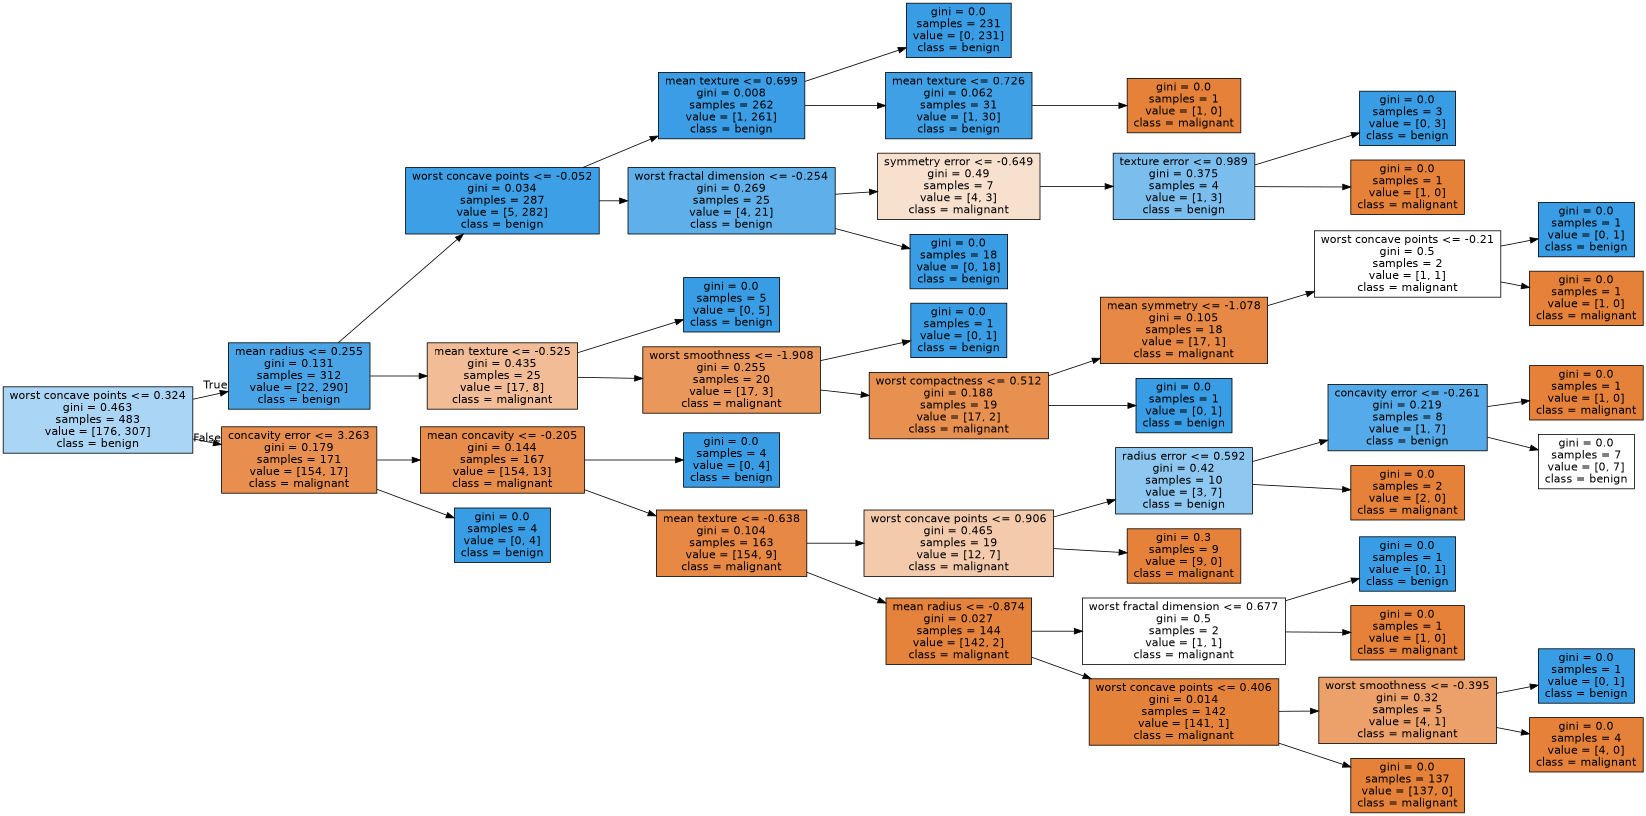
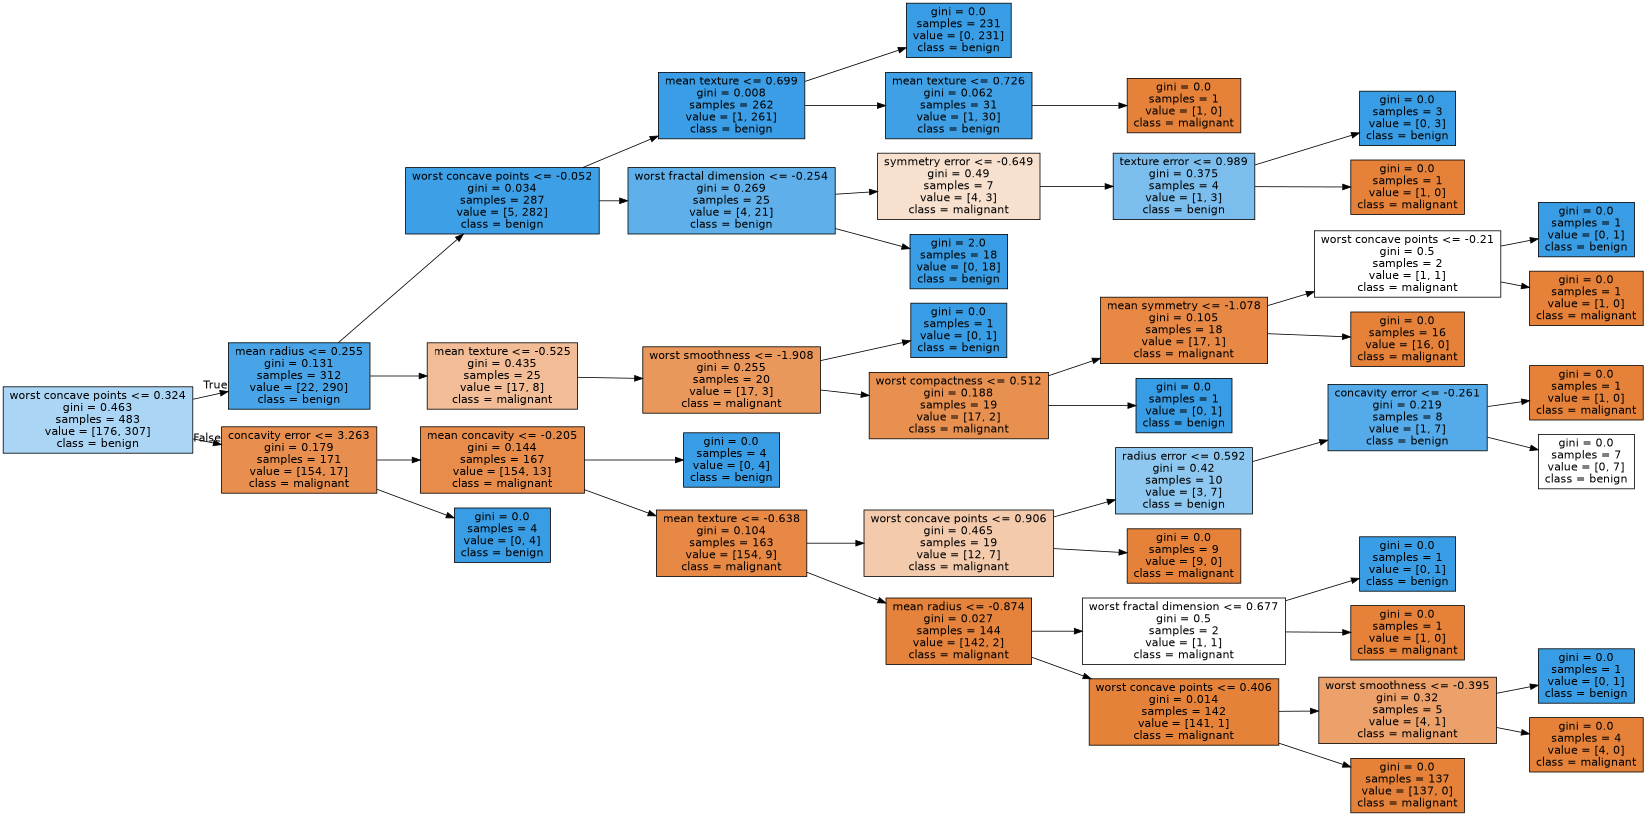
node "gini = 0.0 samples = 18 value = [0, 18] class = benign": label "gini = 0.0 samples = 18 value = [0, 18] class = benign" -> "gini = 2.0 samples = 18 value = [0, 18] class = benign"
node "gini = 0.0 samples = 5 value = [0, 5] class = benign": removed
node "gini = 0.0 samples = 16 value = [16, 0] class = malignant": added
node "gini = 0.0 samples = 2 value = [2, 0] class = malignant": removed
node "gini = 0.3 samples = 9 value = [9, 0] class = malignant": label "gini = 0.3 samples = 9 value = [9, 0] class = malignant" -> "gini = 0.0 samples = 9 value = [9, 0] class = malignant"
